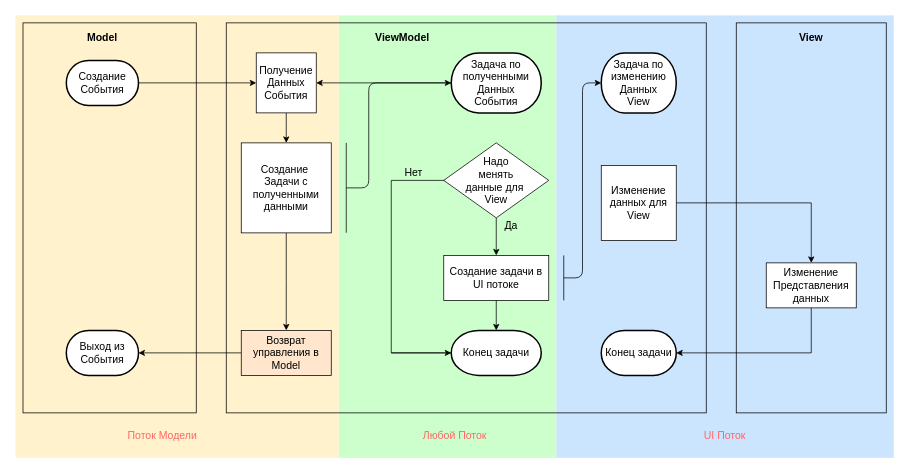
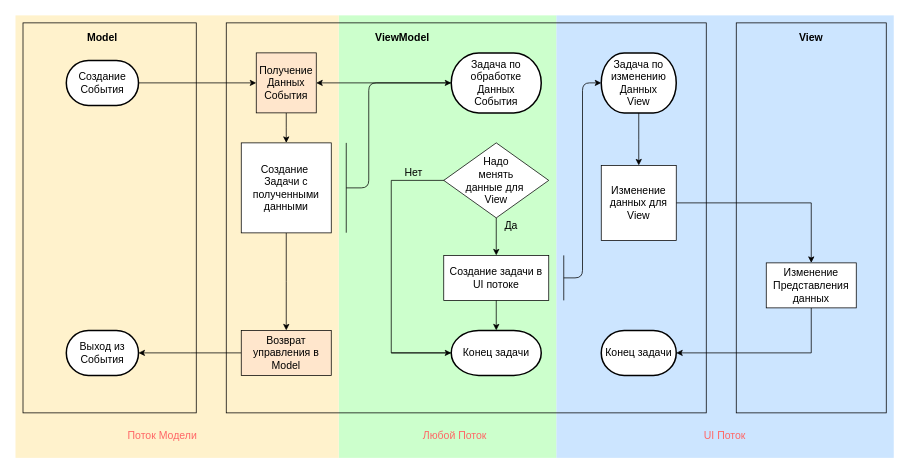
node "Получение Данных События": fillcolor #ffffff -> #ffe6cc
node "Задача по полученными Данных События": label "Задача по полученными Данных События" -> "Задача по обработке Данных События"
edge "Задача по изменению Данных View" -> "Изменение данных для View": added
